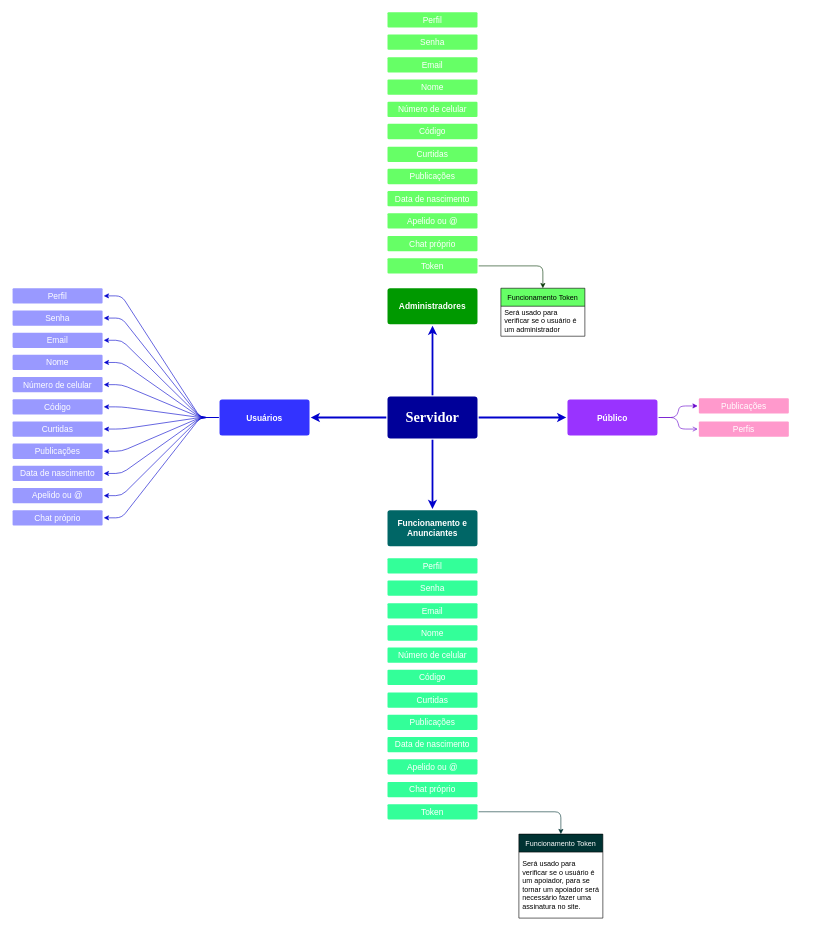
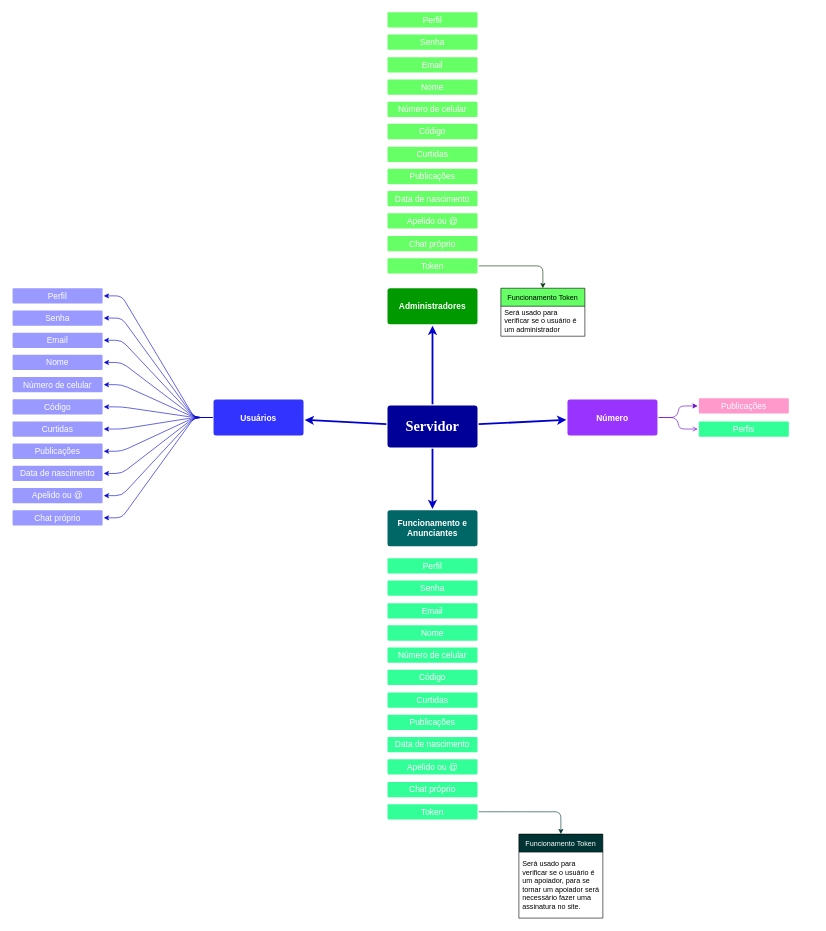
node "Usuários": moved (264, 418) -> (258, 418)
node "Servidor": moved (432, 418) -> (432, 427)
node "Público": label "Público" -> "Número"
node "Perfis": fillcolor #ff99cc -> #33ff99
